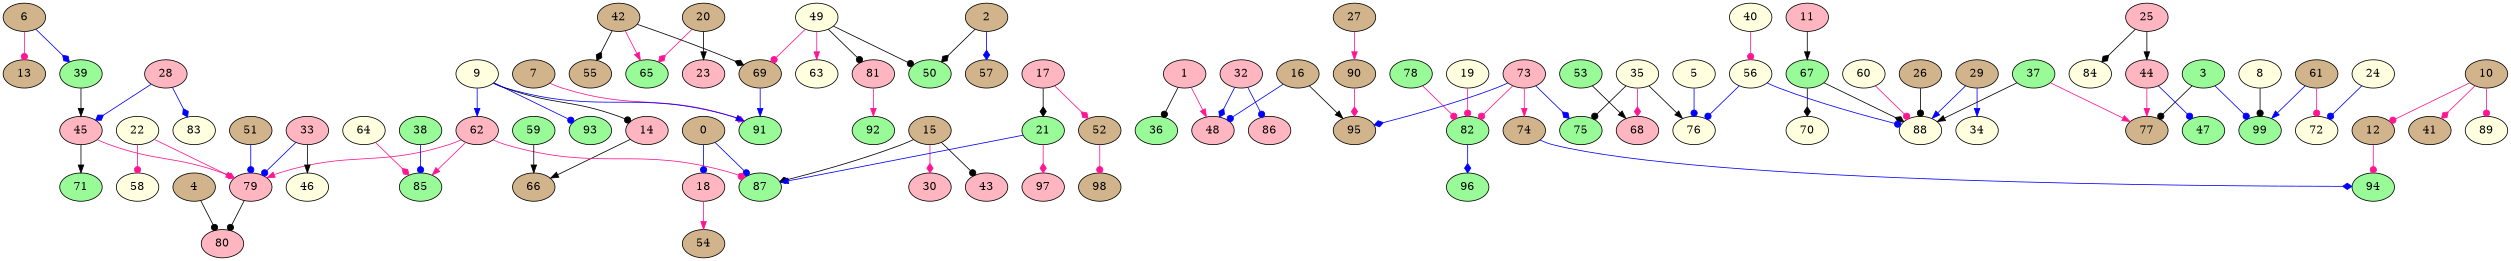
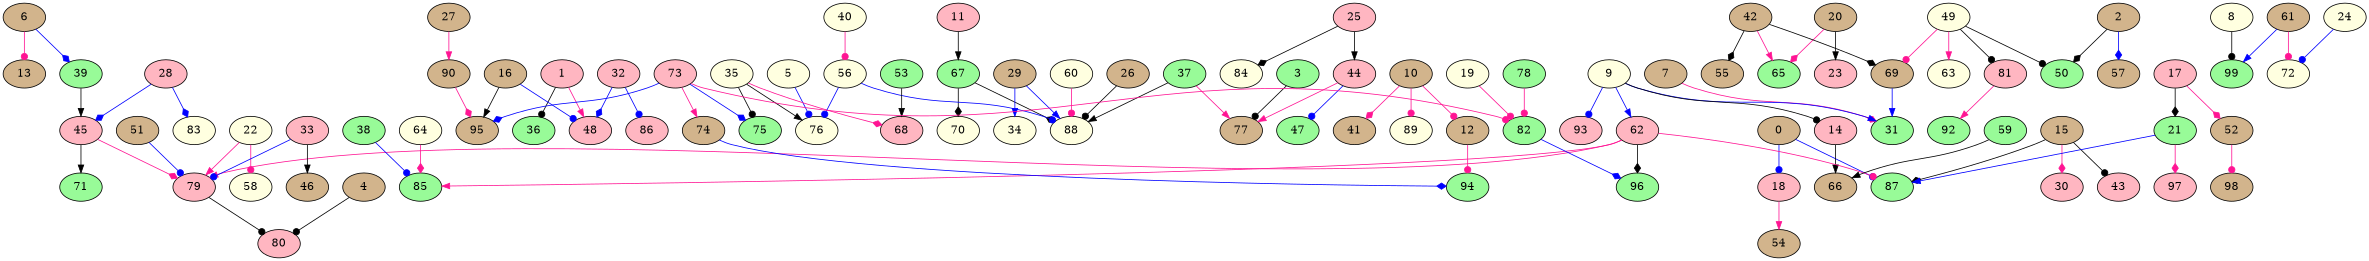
edge "3" -> "99": removed
node "93": fillcolor palegreen -> lightpink
node "91": label "91" -> "31"
edge "62" -> "96": added
node "46": fillcolor lightyellow -> tan
